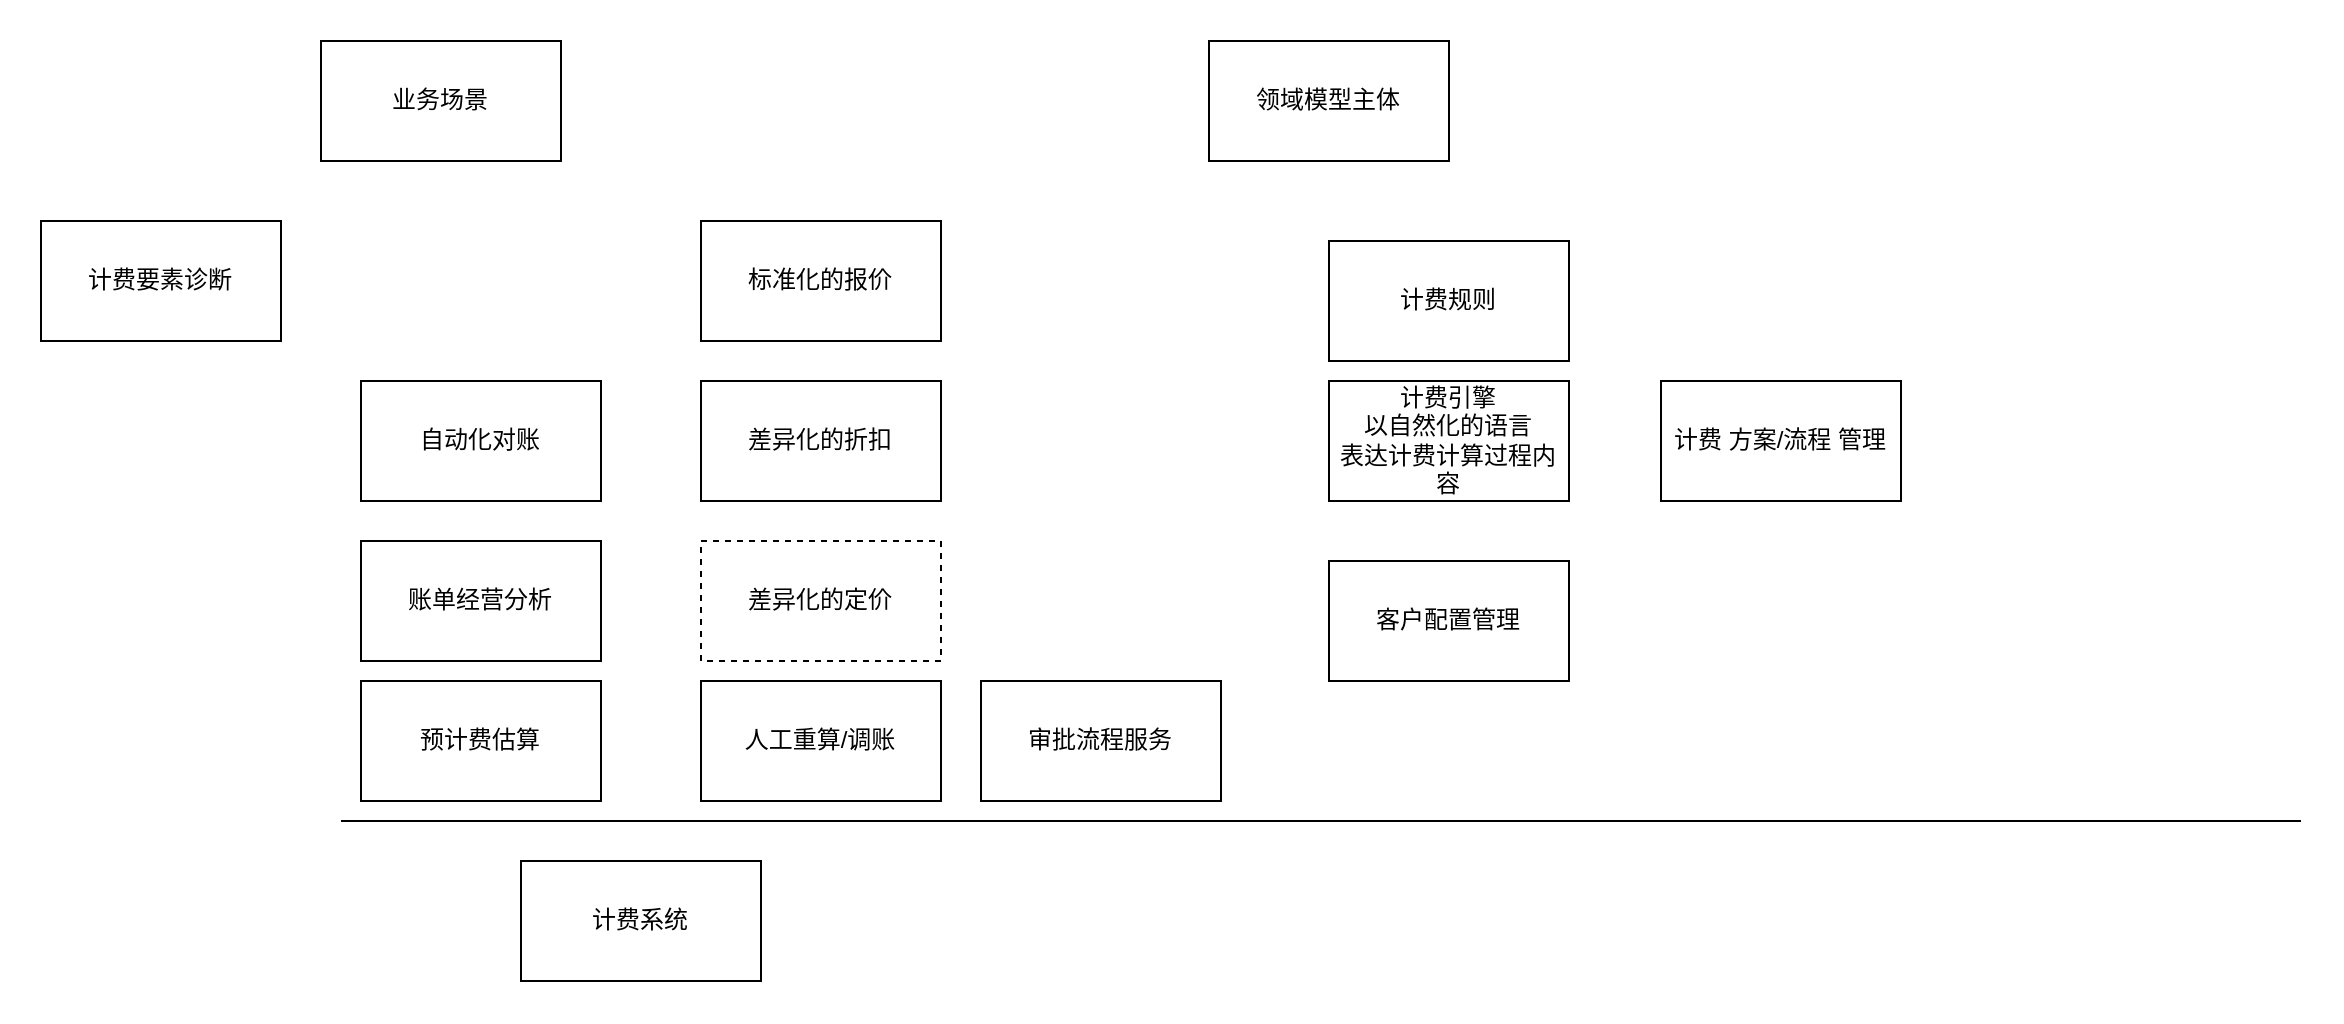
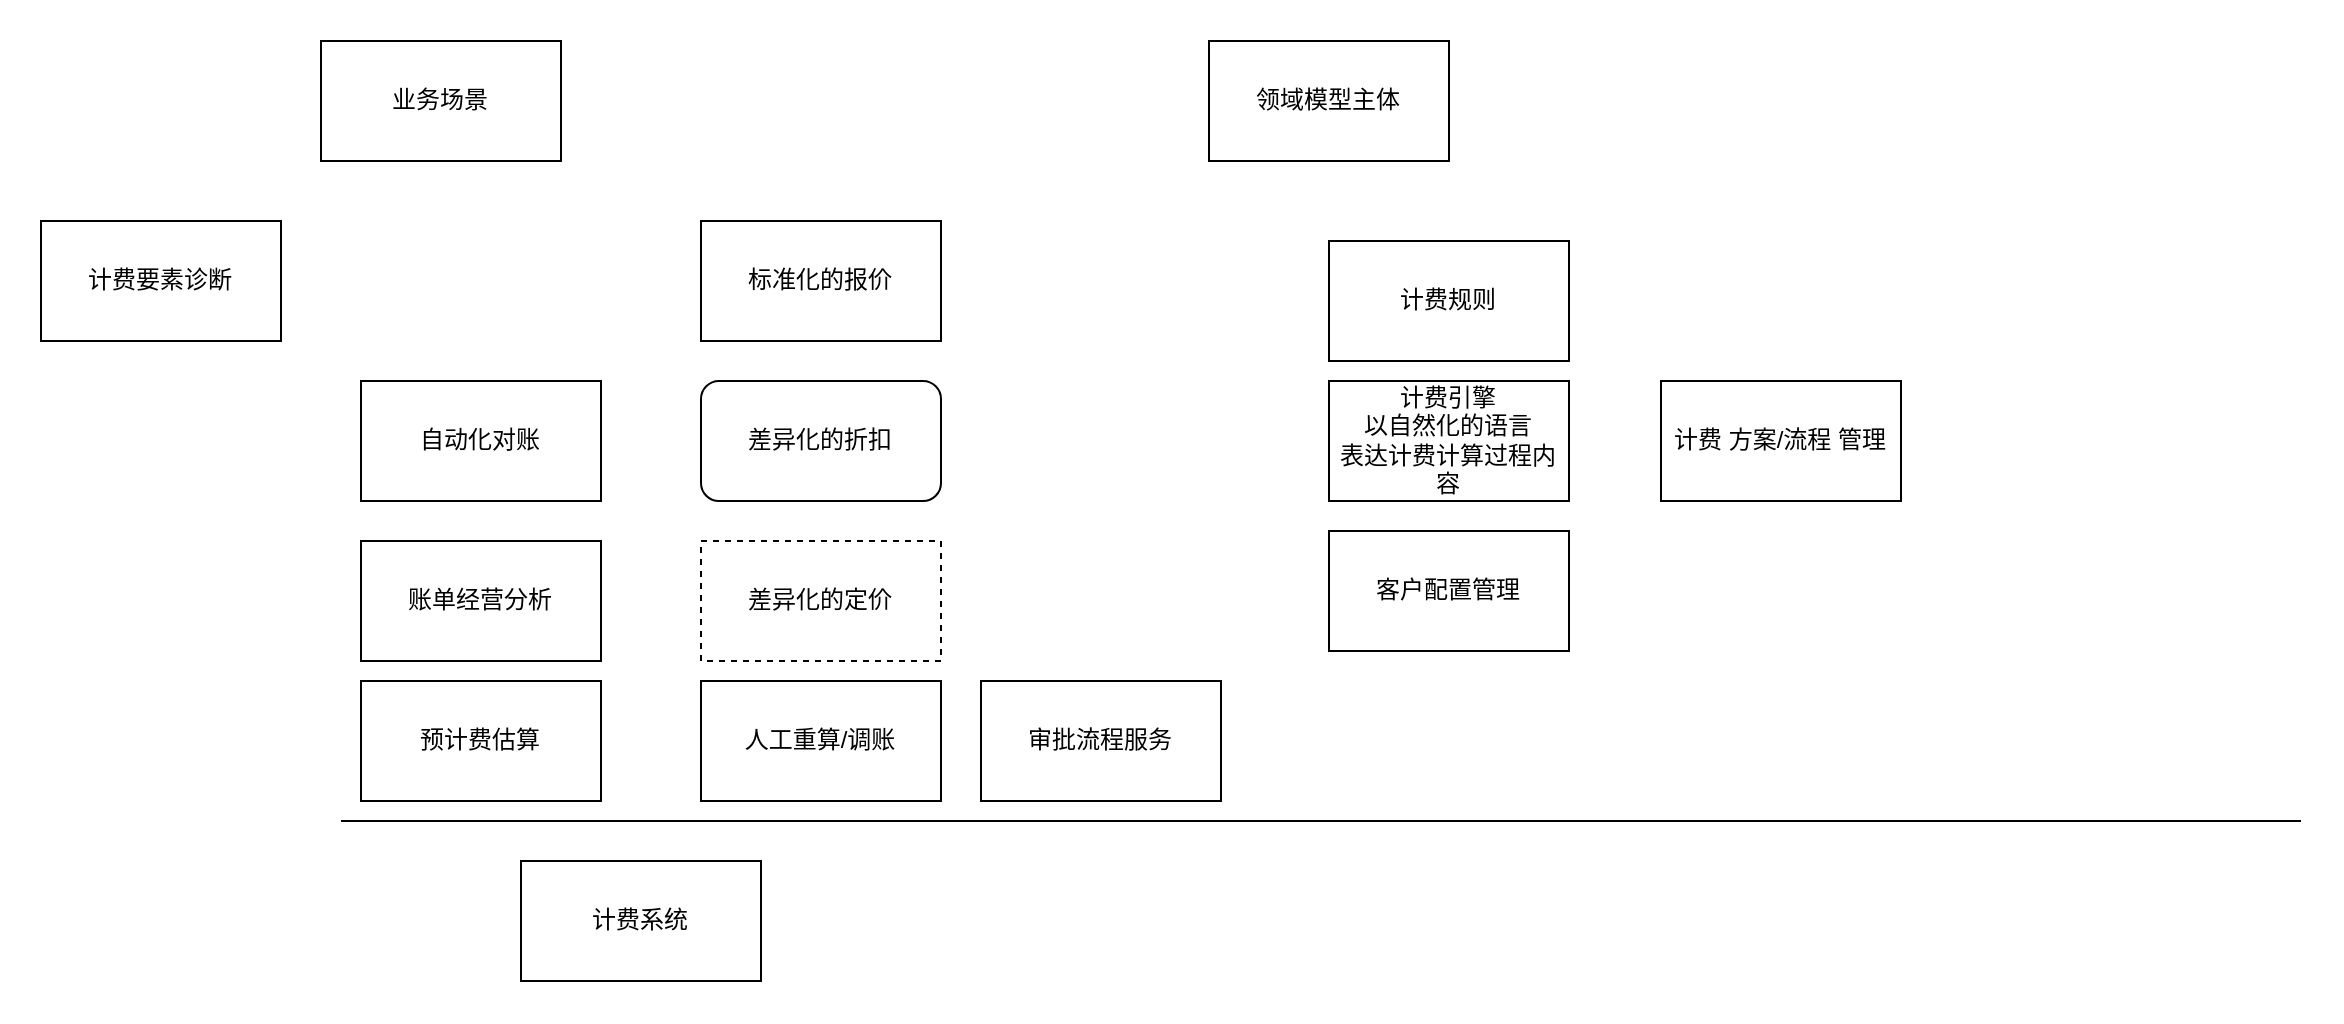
node "差异化的折扣": shape rectangle -> rounded rectangle
node "客户配置管理": moved (1449, 621) -> (1449, 591)
